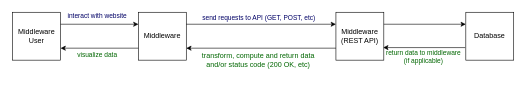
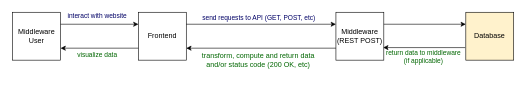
node "Middleware": label "Middleware" -> "Frontend"
node "Middleware (REST API)": label "Middleware (REST API)" -> "Middleware (REST POST)"
node "Database": fillcolor #ffffff -> #fff2cc
